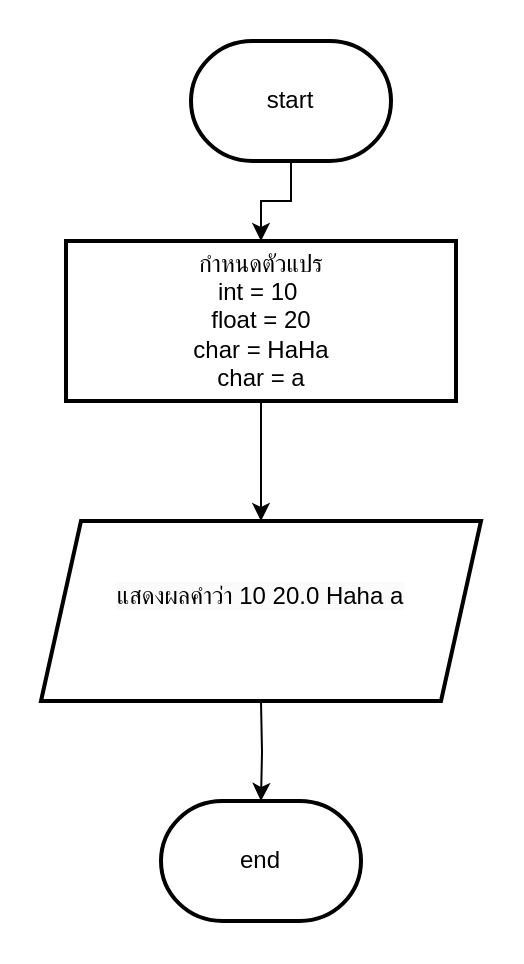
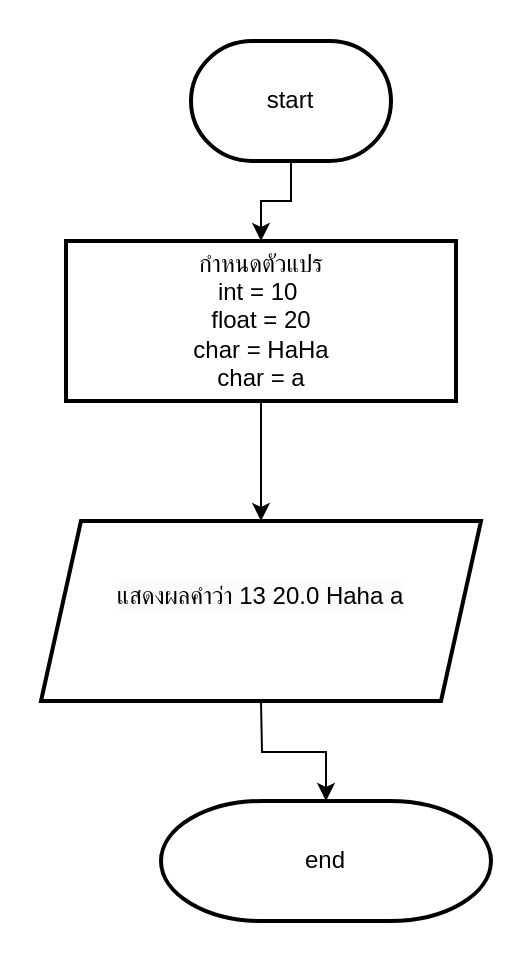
node "แสดงผลคำว่า 10 20.0 Haha a": label "แสดงผลคำว่า 10 20.0 Haha a" -> "แสดงผลคำว่า 13 20.0 Haha a"
node "end": size 200x120 -> 330x120
